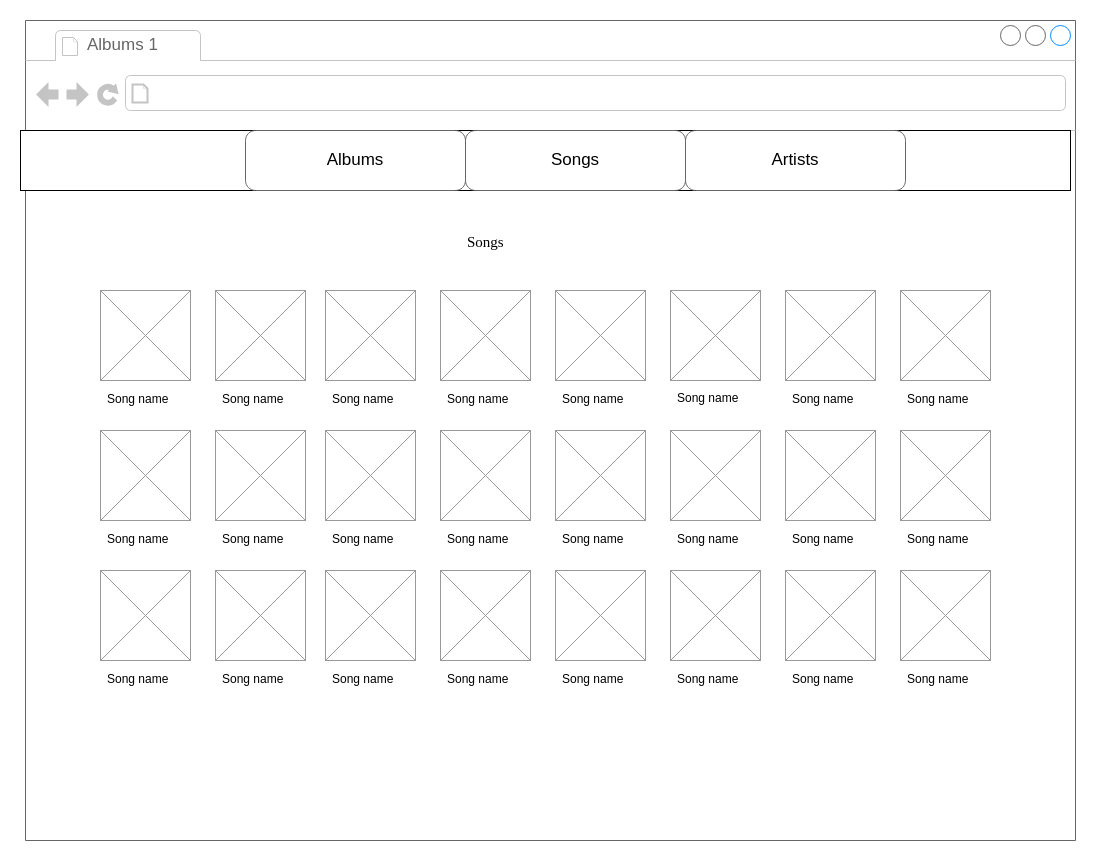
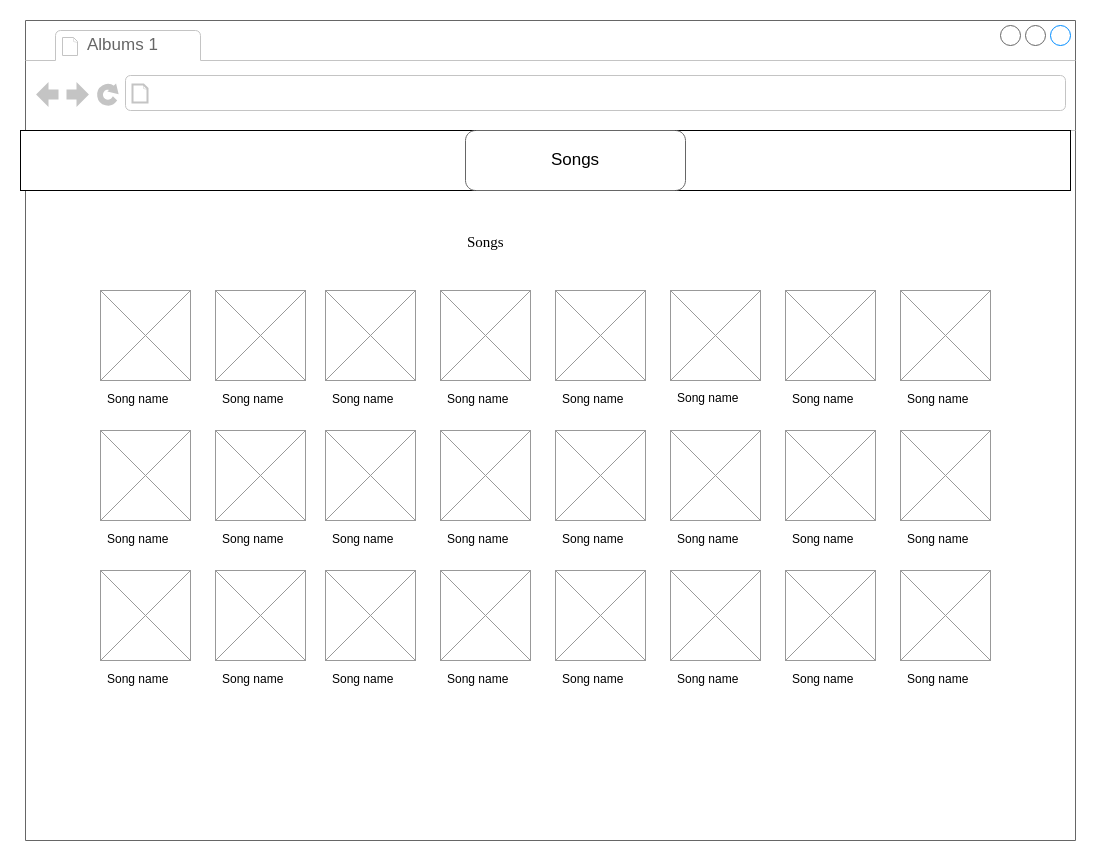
node "Albums": removed
node "Artists": removed
